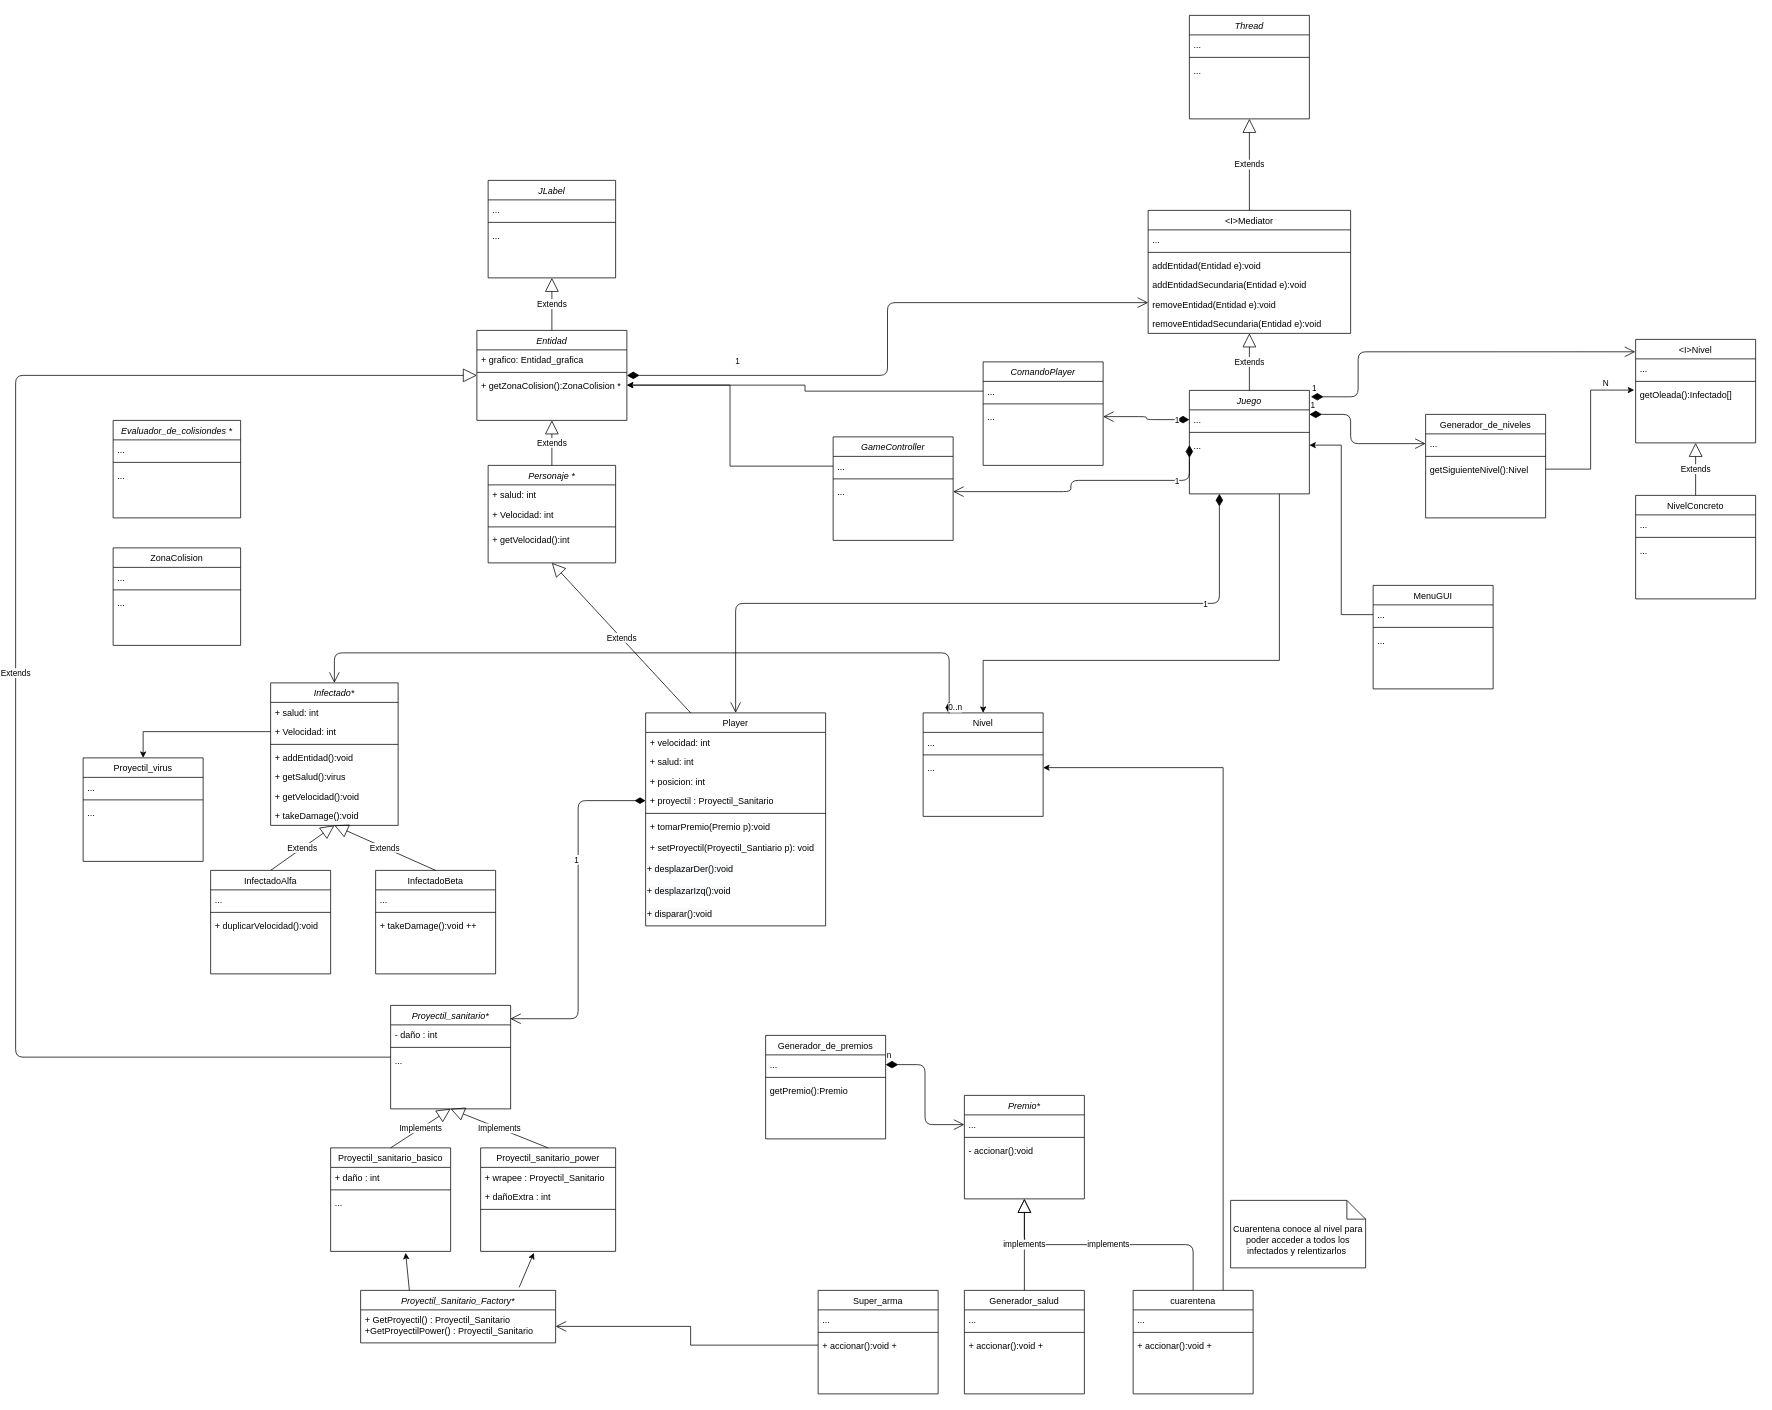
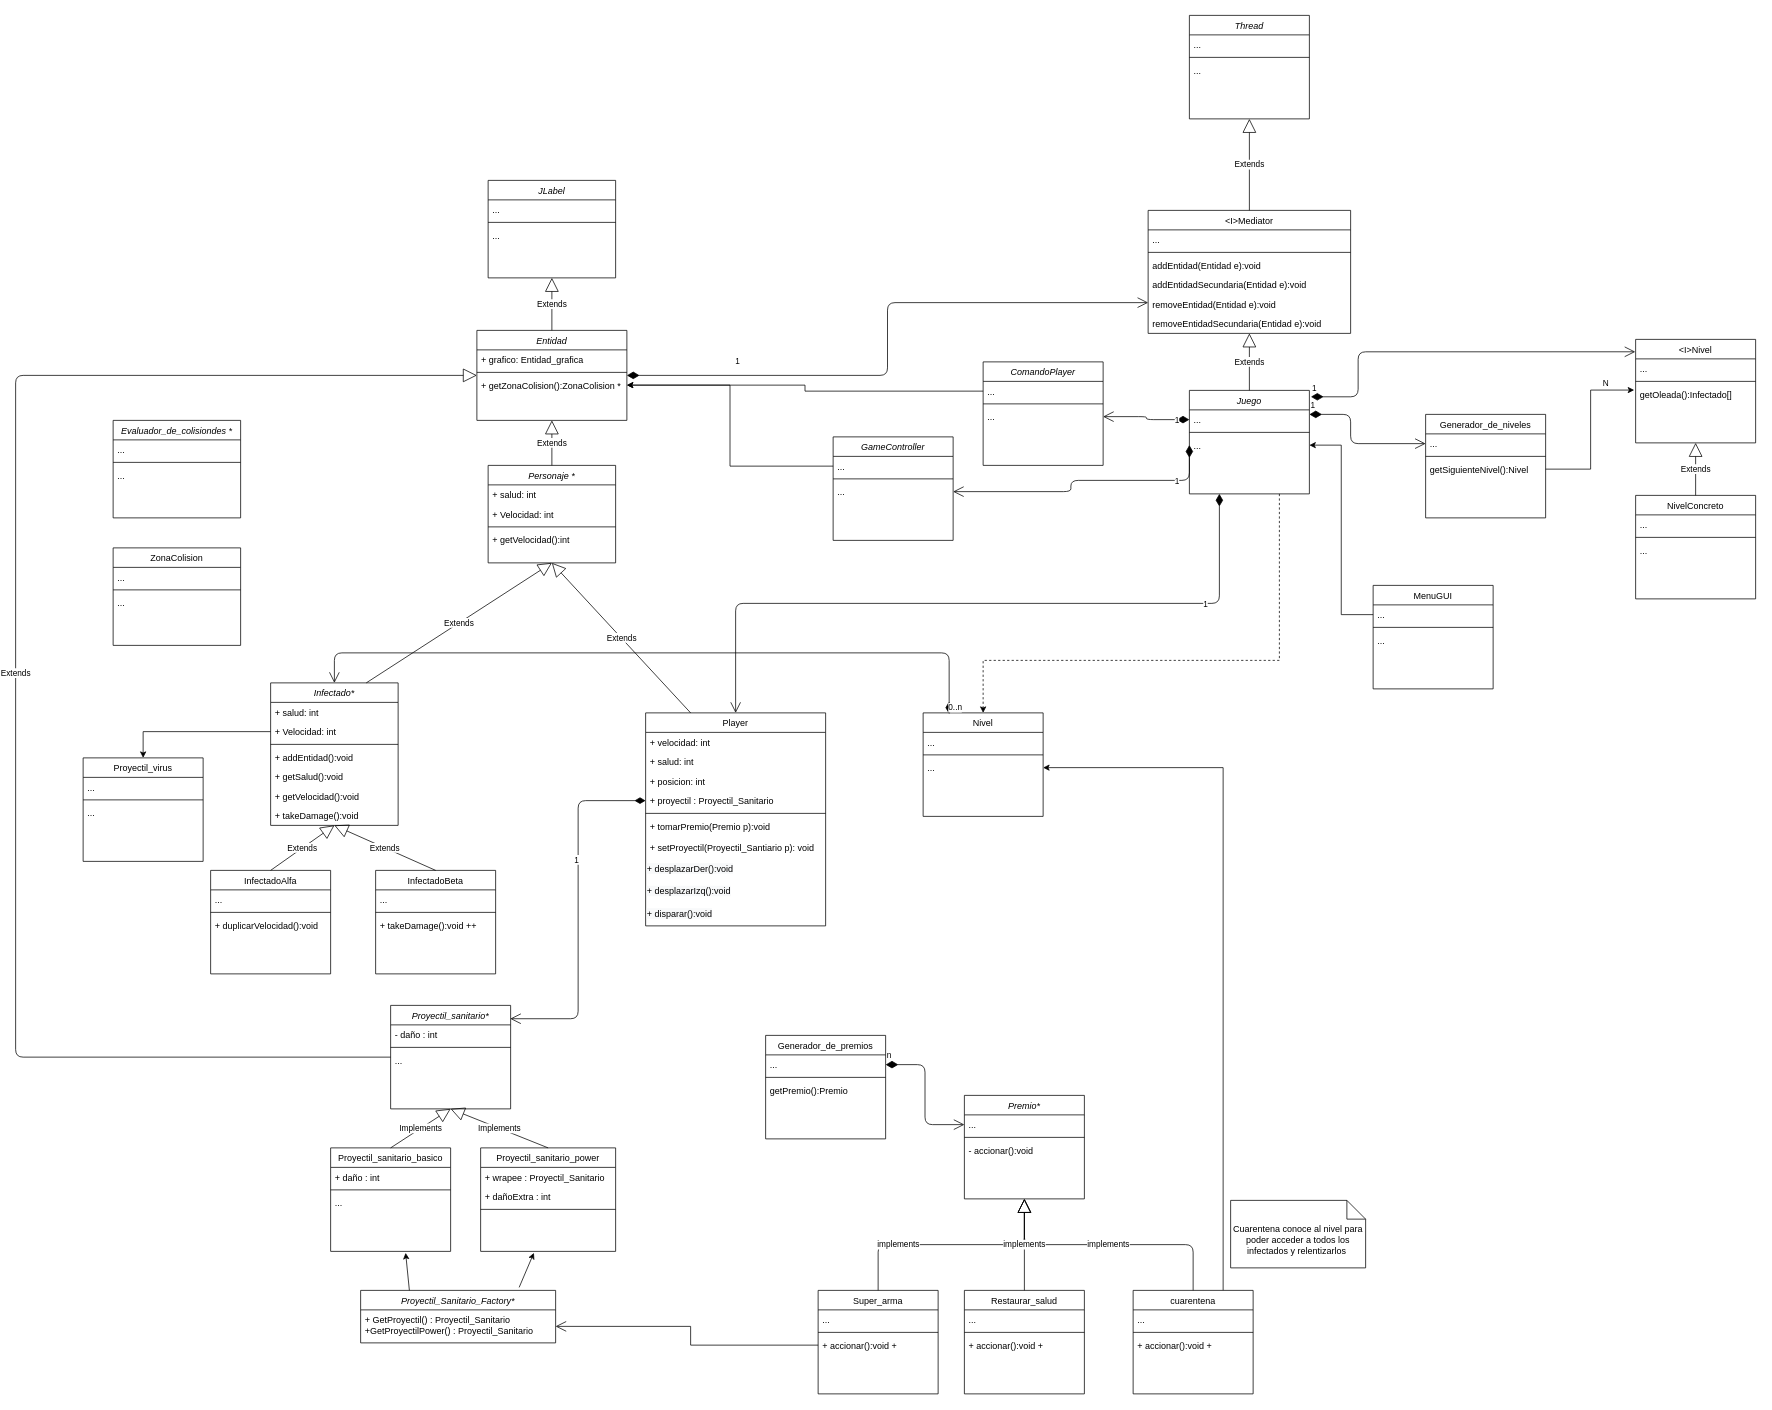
edge "Infectado*" -> "Personaje *": added, label "Extends"
edge "Juego" -> "Nivel": style solid -> dashed
node "+ getSalud():virus": label "+ getSalud():virus" -> "+ getSalud():void"
edge "Super_arma" -> "Premio*": added, label "implements"
node "Generador_salud": label "Generador_salud" -> "Restaurar_salud"
